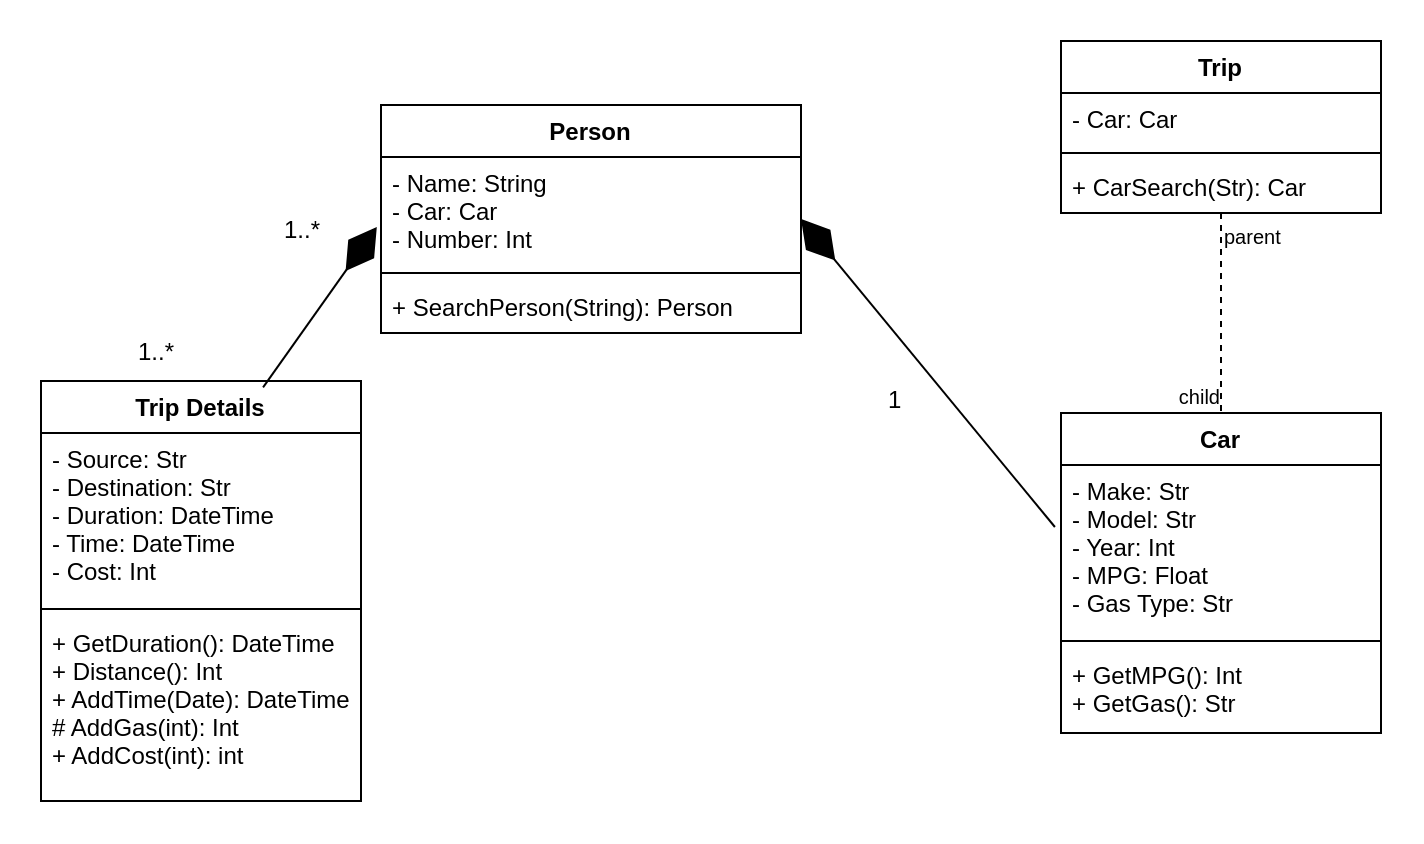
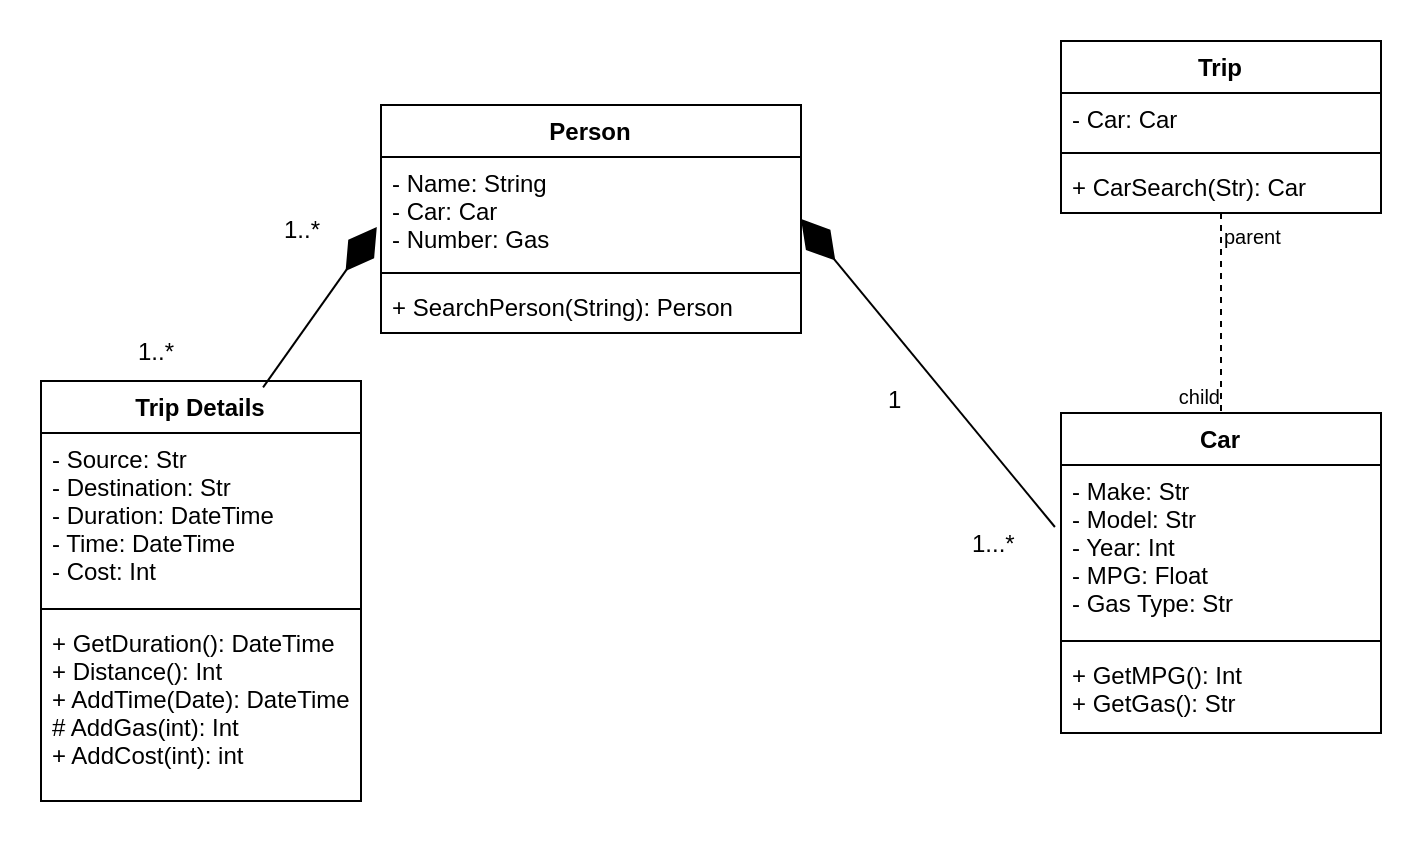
node "- Name: String - Car: Car - Number: Int": label "- Name: String - Car: Car - Number: Int" -> "- Name: String - Car: Car - Number: Gas"
node "1...*": added
